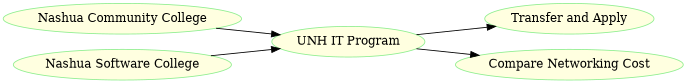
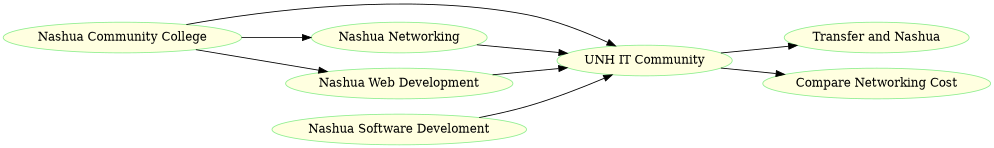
node "Transfer and Apply": label "Transfer and Apply" -> "Transfer and Nashua"
node "Nashua Networking": added
node "UNH IT Program": label "UNH IT Program" -> "UNH IT Community"
node "Nashua Software College": label "Nashua Software College" -> "Nashua Software Develoment"
node "Nashua Web Development": added
